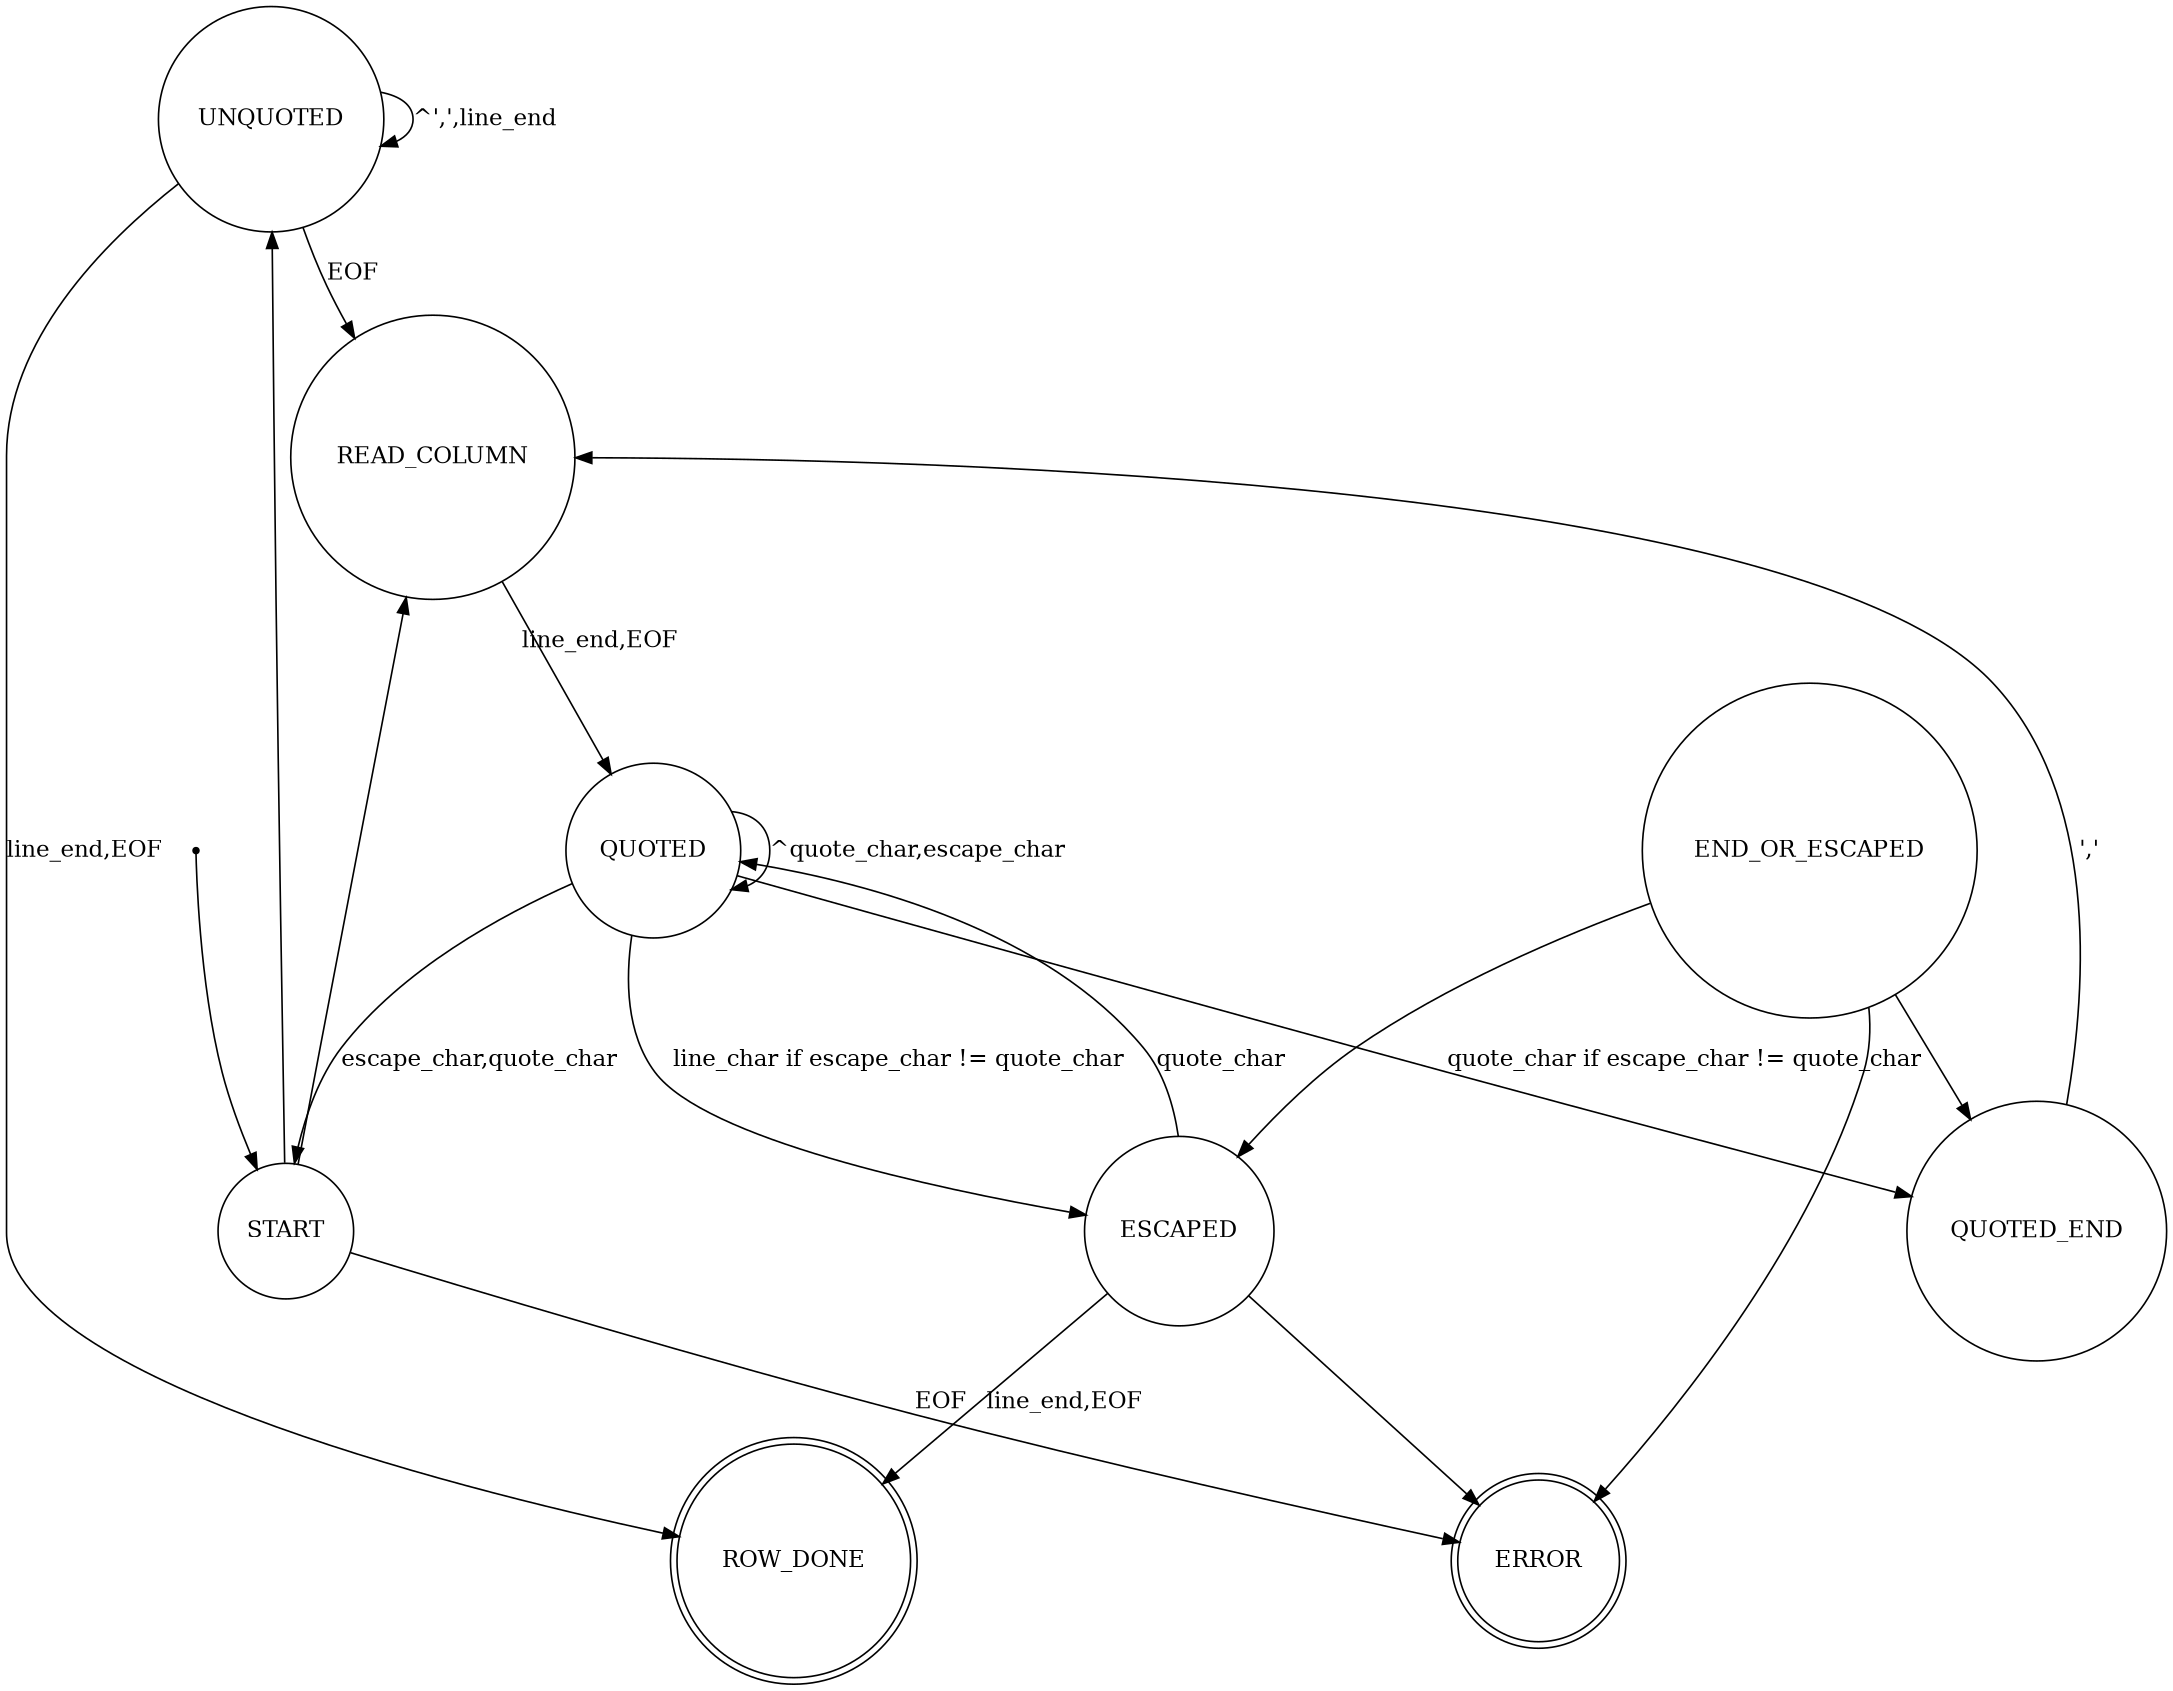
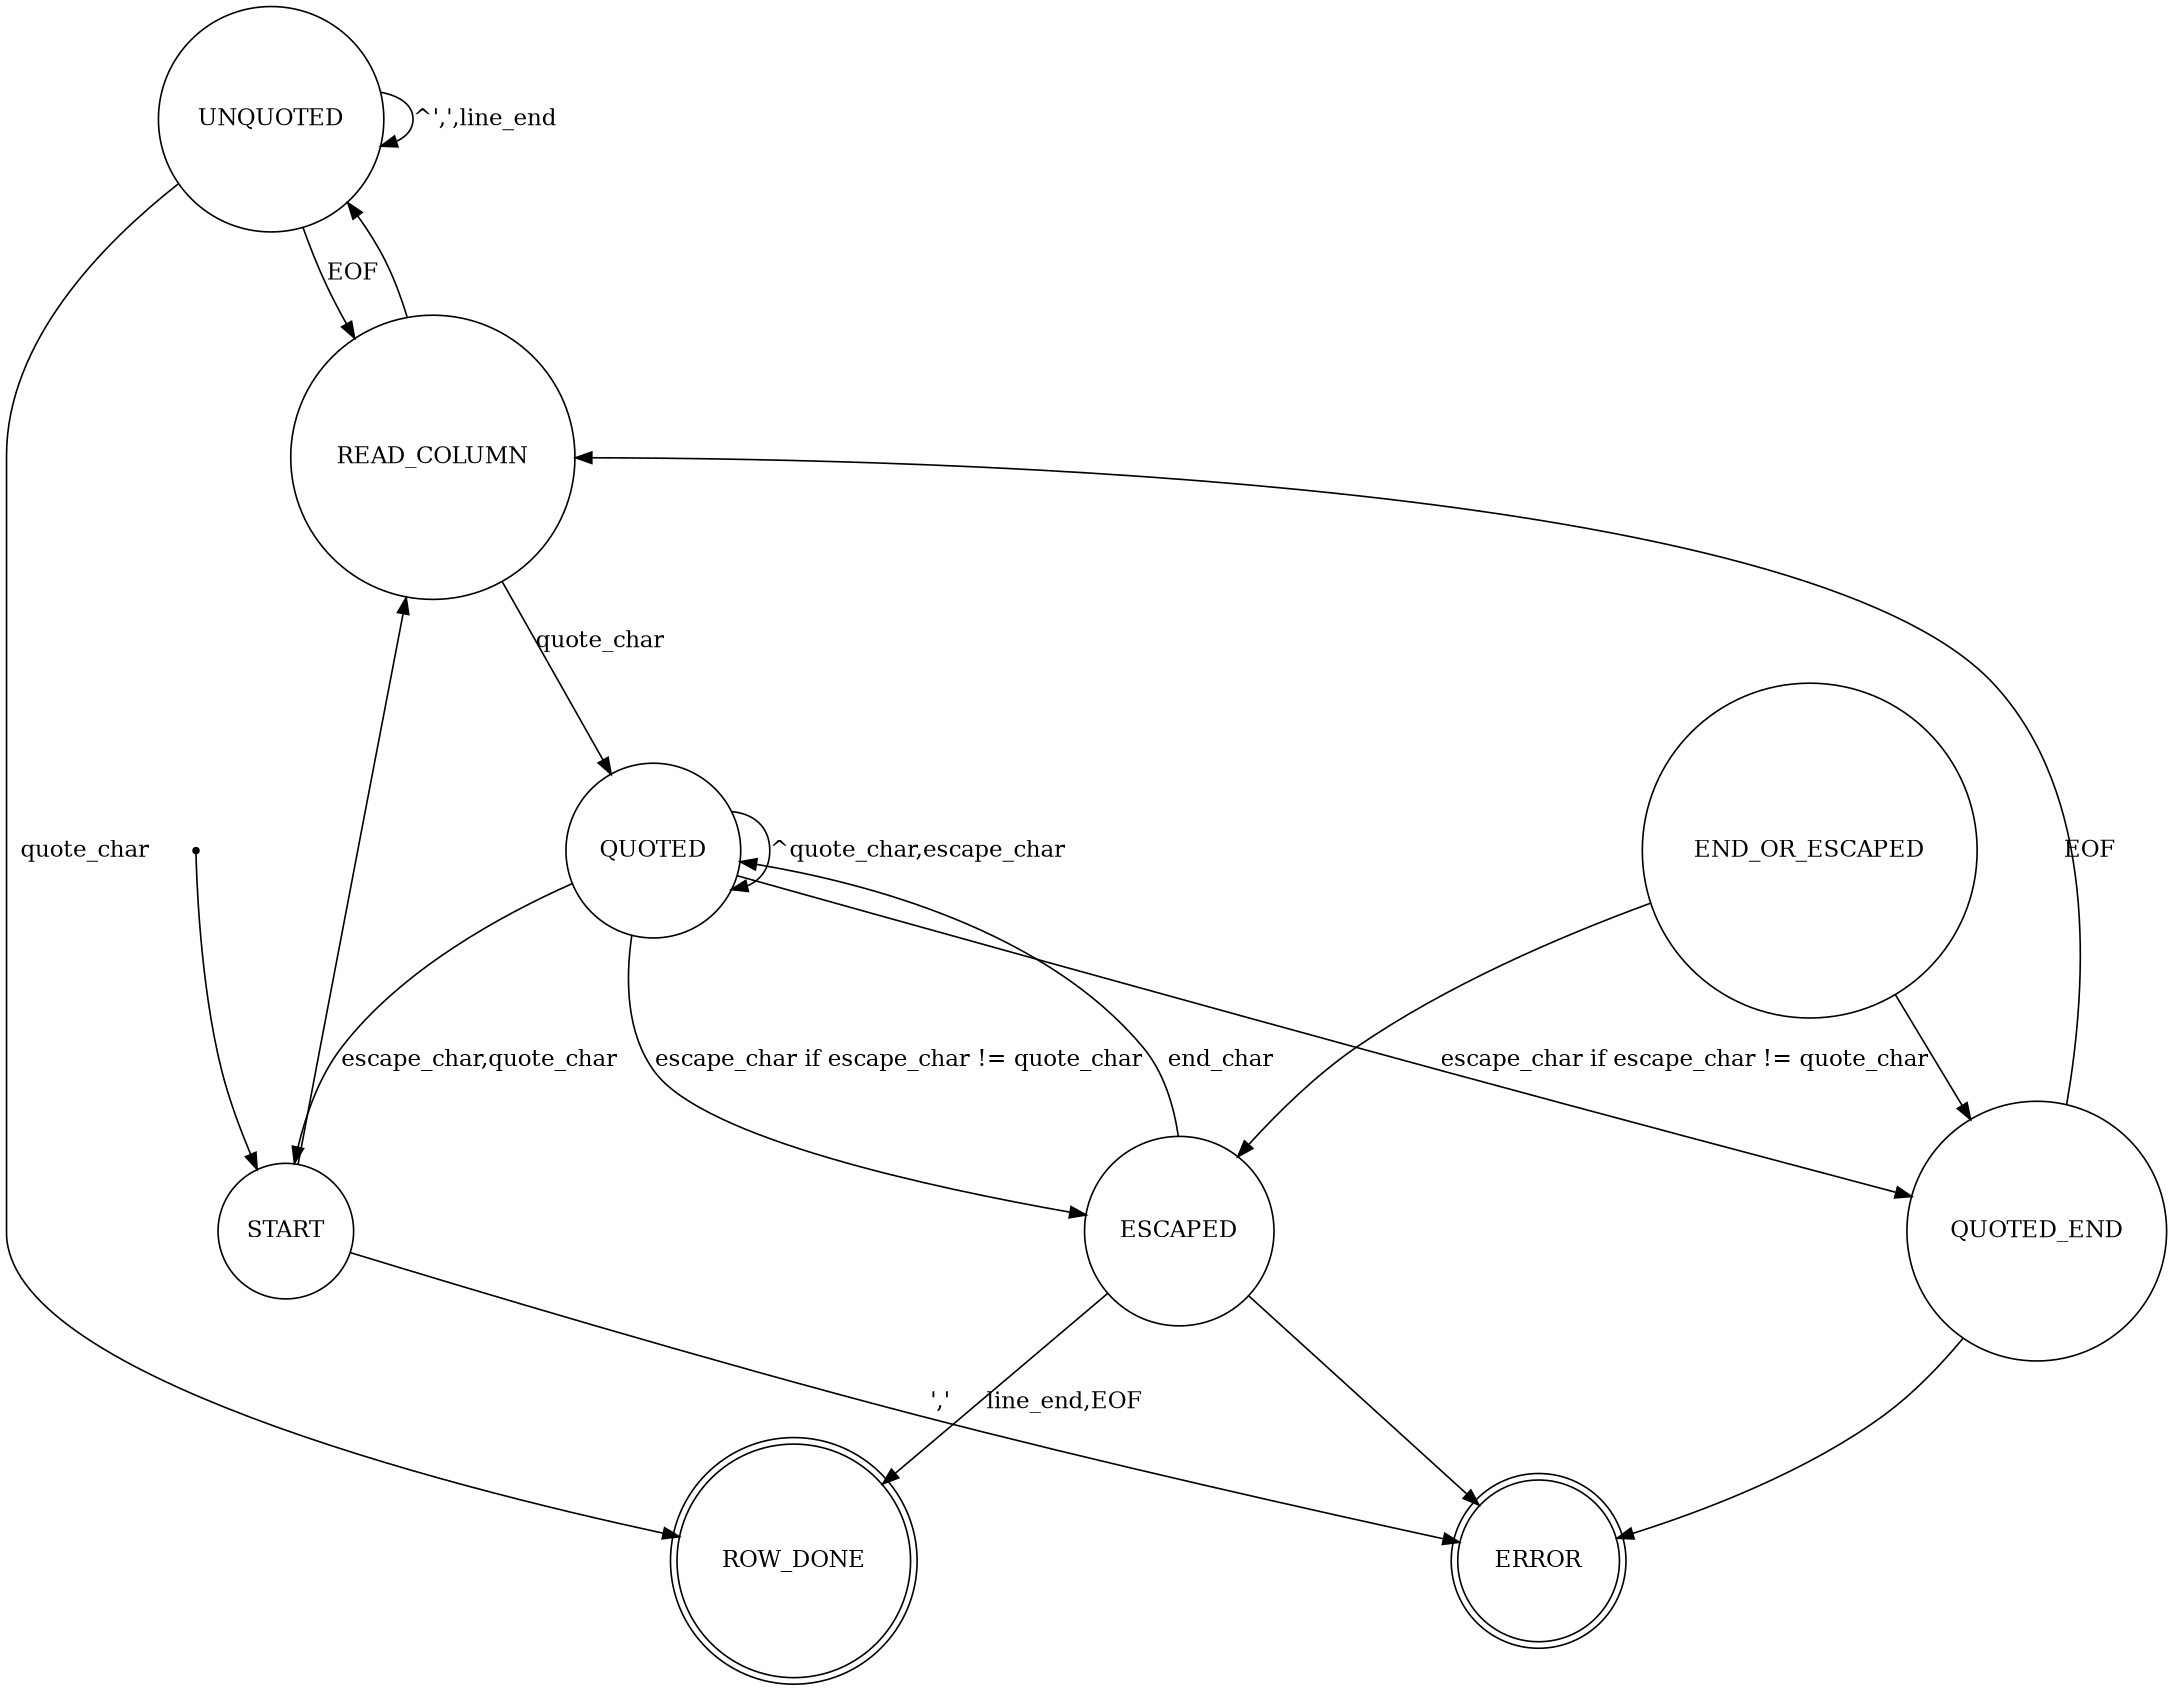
edge "READ_COLUMN" -> "QUOTED": label "line_end,EOF" -> "quote_char"
edge "START" -> "UNQUOTED": now "READ_COLUMN" -> "UNQUOTED"
edge "UNQUOTED" -> "ROW_DONE": label "line_end,EOF" -> "quote_char"
edge "QUOTED_END" -> "READ_COLUMN": label "','" -> "EOF"
edge "QUOTED" -> "ESCAPED": label "line_char if escape_char != quote_char" -> "escape_char if escape_char != quote_char"
edge "ESCAPED" -> "QUOTED": label "quote_char" -> "end_char"
edge "QUOTED" -> "QUOTED_END": label "quote_char if escape_char != quote_char" -> "escape_char if escape_char != quote_char"
edge "END_OR_ESCAPED" -> "ERROR": now "QUOTED_END" -> "ERROR"
edge "START" -> "ERROR": label "EOF" -> "','"
